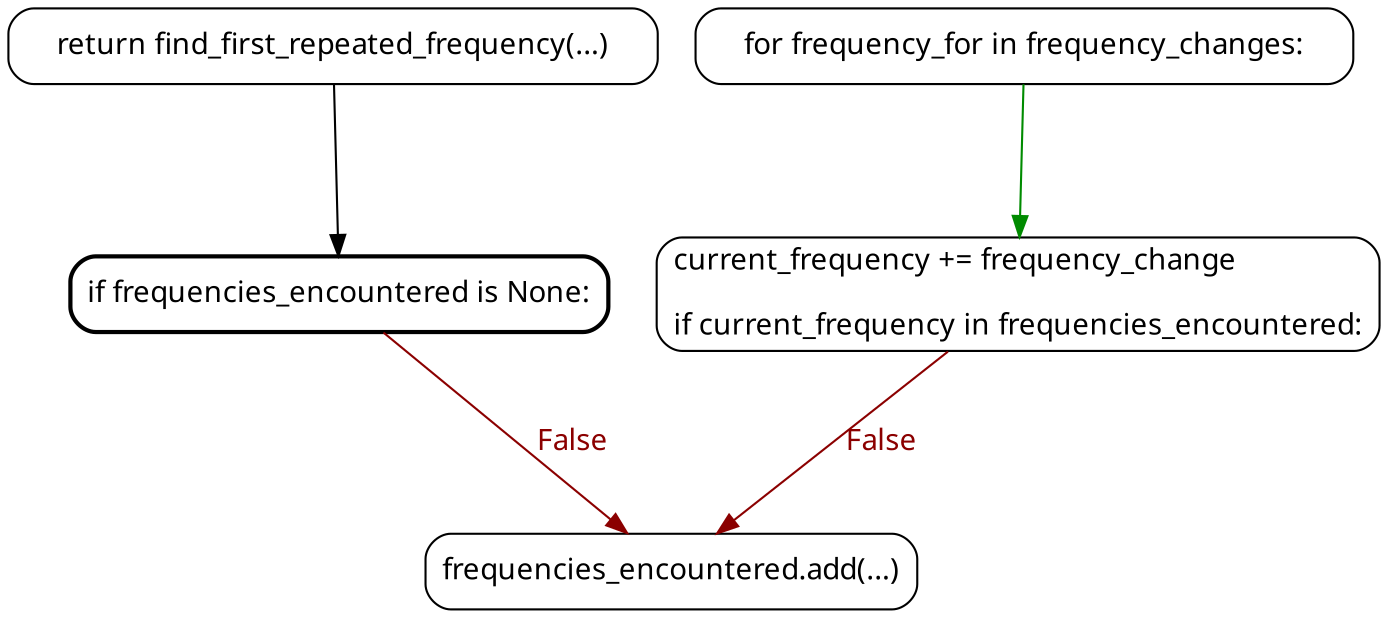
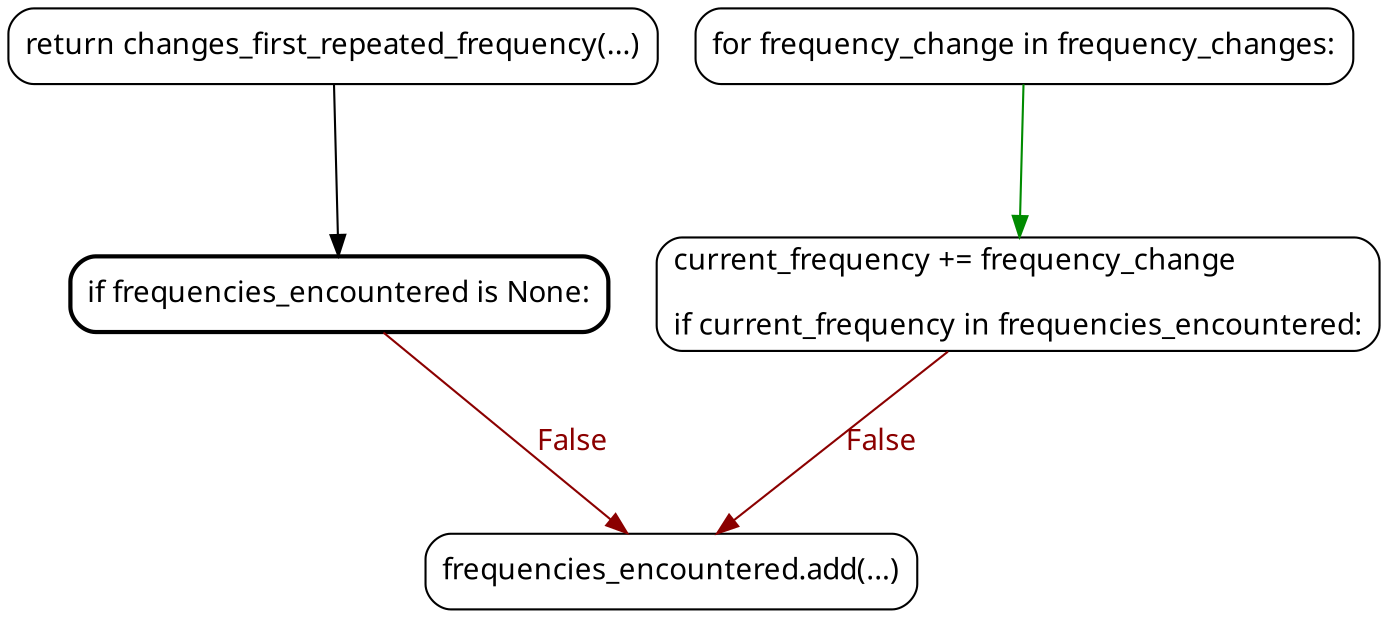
node "return find_first_repeated_frequency(...)": label "return find_first_repeated_frequency(...)" -> "return changes_first_repeated_frequency(...)"
node "for frequency_for in frequency_changes:": label "for frequency_for in frequency_changes:" -> "for frequency_change in frequency_changes:"
